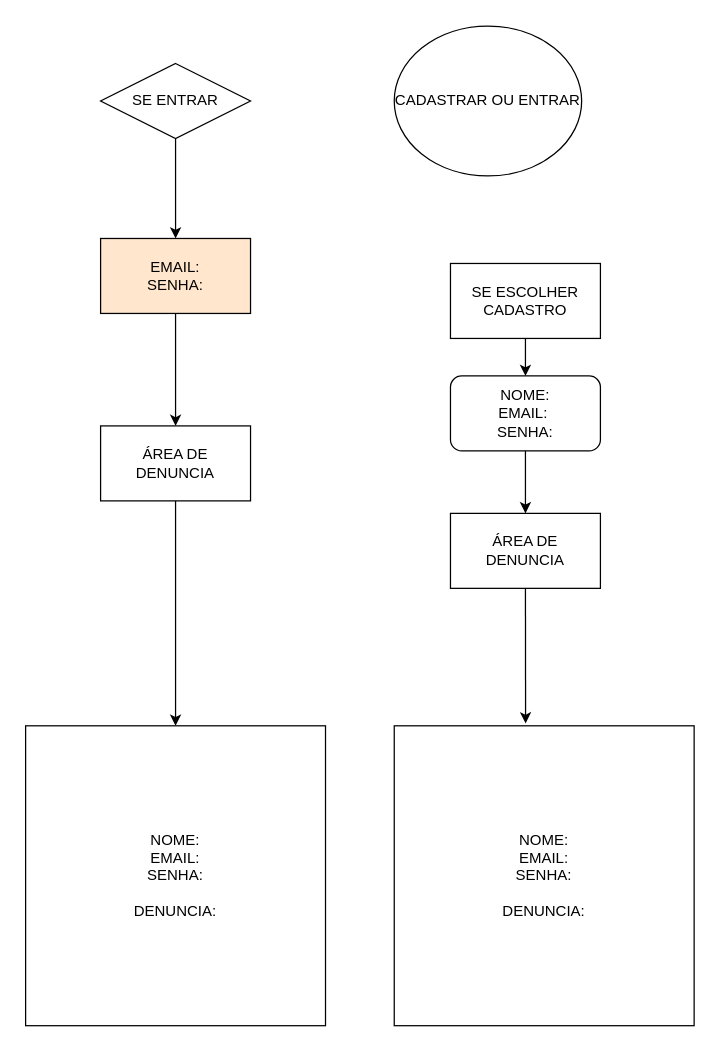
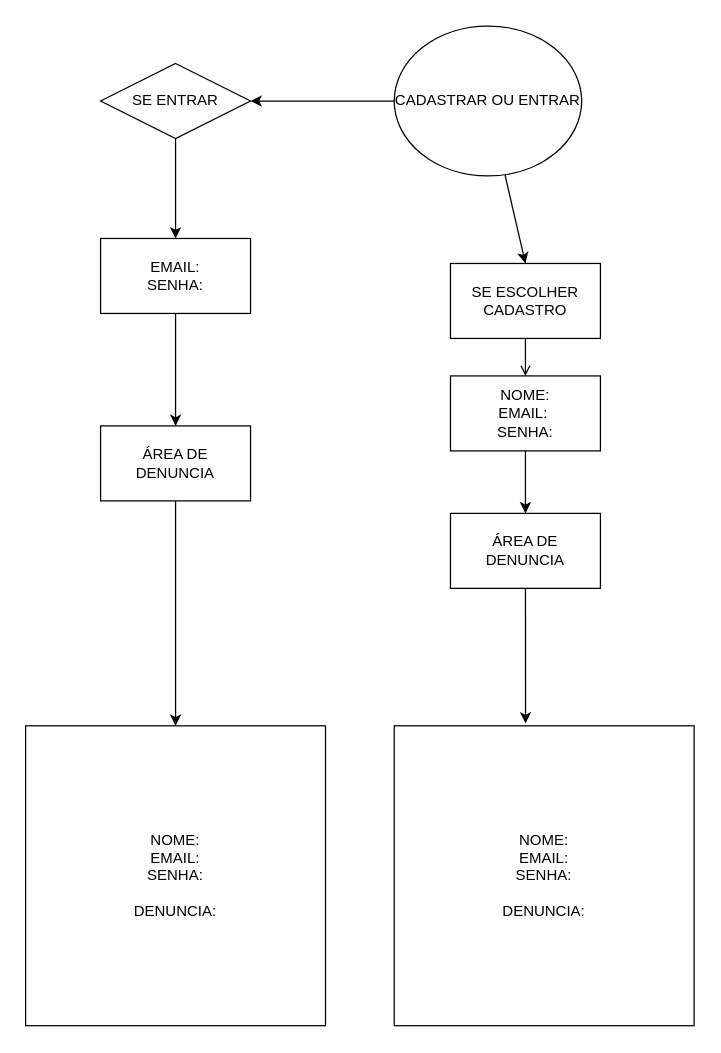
edge "CADASTRAR OU ENTRAR" -> "SE ENTRAR": added
edge "CADASTRAR OU ENTRAR" -> "SE ESCOLHER CADASTRO": added
node "EMAIL: SENHA:": fillcolor #ffe6cc -> #ffffff
edge "SE ESCOLHER CADASTRO" -> "NOME: EMAIL: SENHA:": arrowhead classic -> open
node "NOME: EMAIL: SENHA:": shape rounded rectangle -> rectangle
